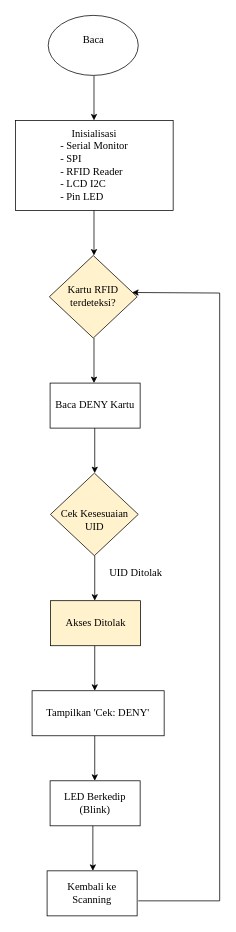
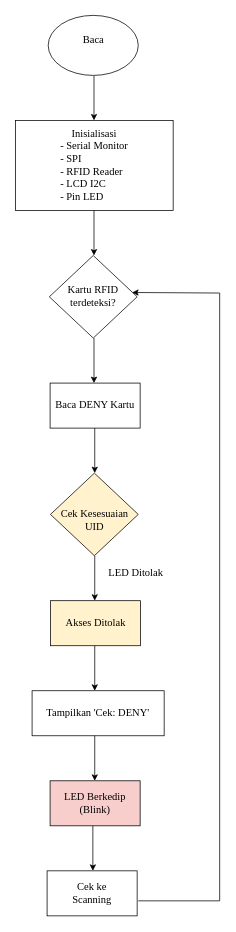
node "Kartu RFID terdeteksi?": fillcolor #fff2cc -> #ffffff
node "UID Ditolak": label "UID Ditolak" -> "LED Ditolak"
node "LED Berkedip (Blink)": fillcolor #ffffff -> #f8cecc
node "Kembali ke Scanning": label "Kembali ke Scanning" -> "Cek ke Scanning"
